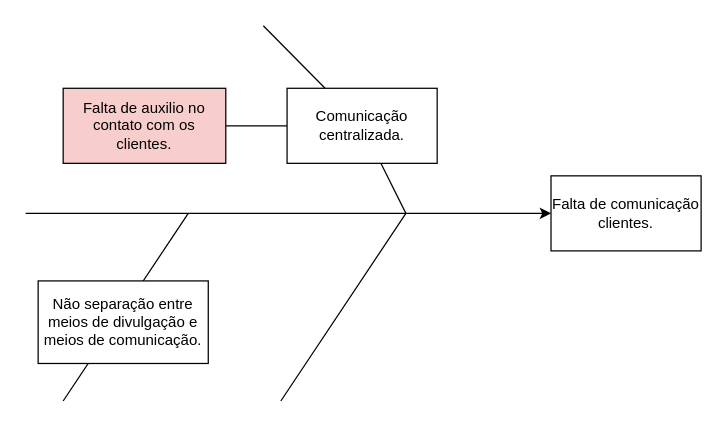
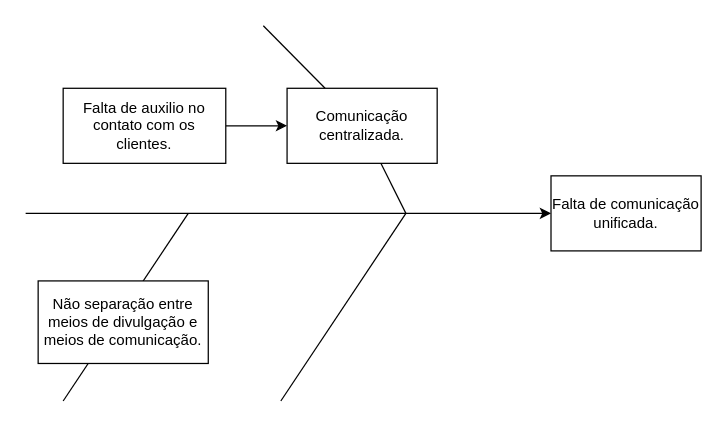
node "Falta de auxilio no contato com os clientes.": fillcolor #f8cecc -> #ffffff
edge "Falta de auxilio no contato com os clientes." -- "Comunicação centralizada.": arrowhead none -> classic
node "Falta de comunicação clientes.": label "Falta de comunicação clientes." -> "Falta de comunicação unificada."
